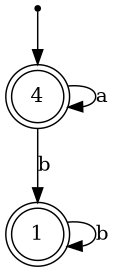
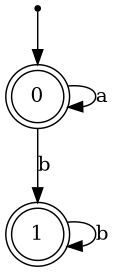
node "4": label "4" -> "0"
